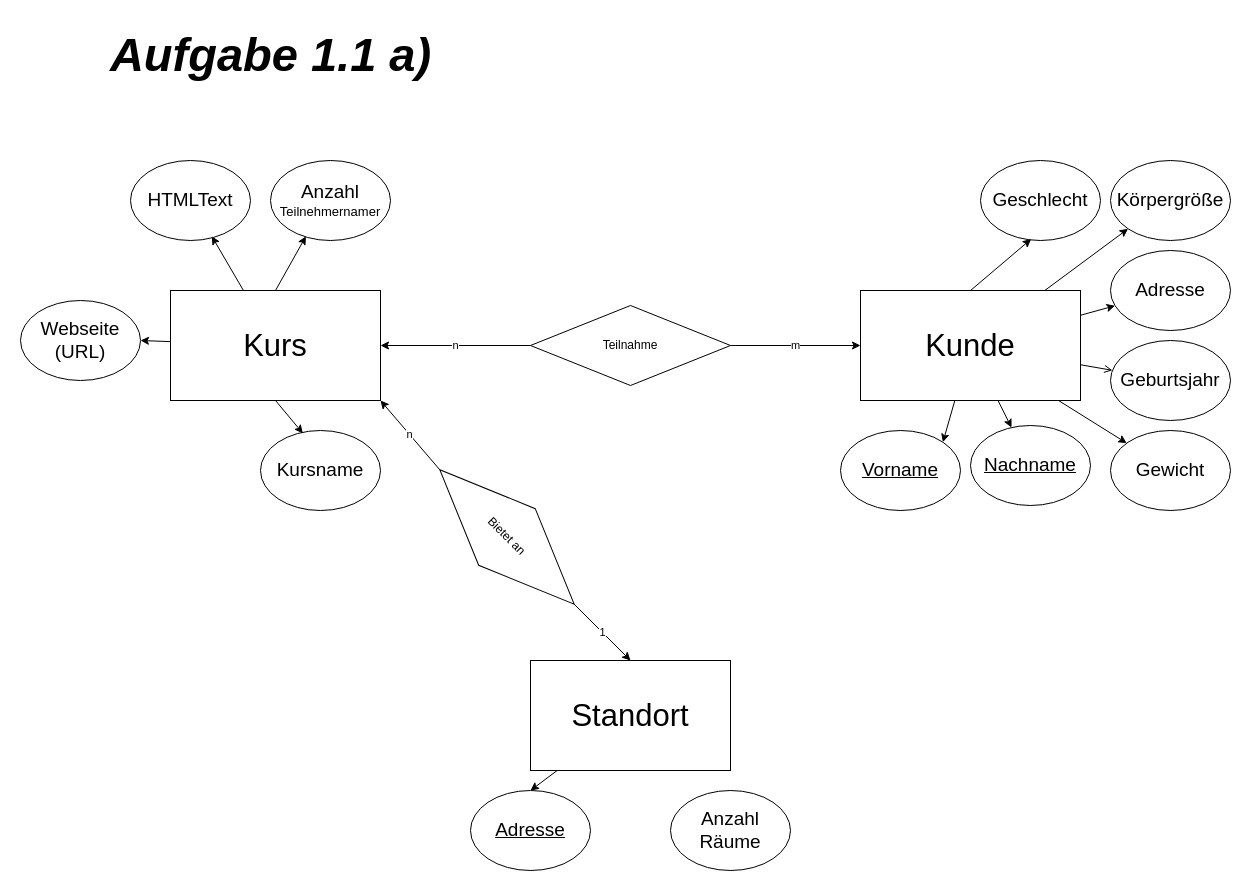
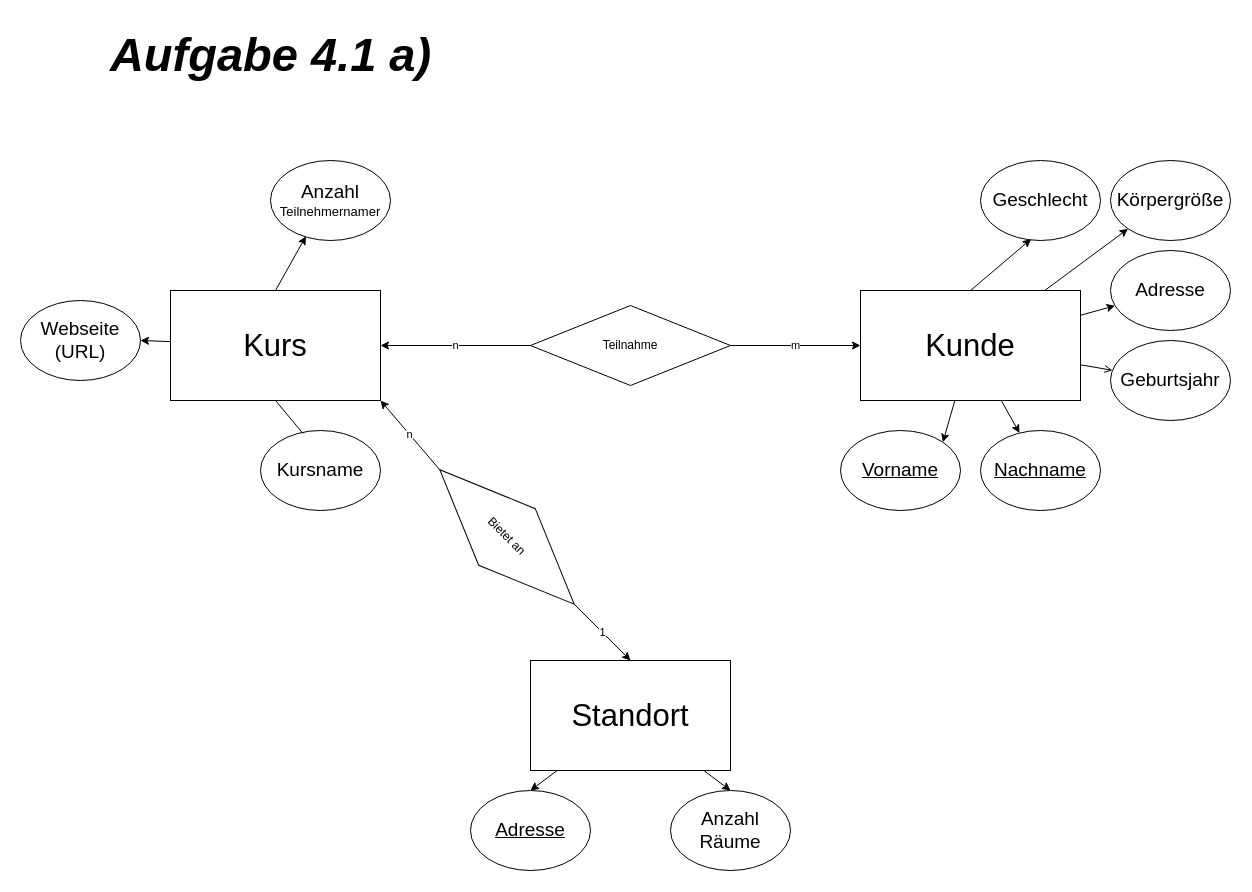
node "Aufgabe 1.1 a)": label "Aufgabe 1.1 a)" -> "Aufgabe 4.1 a)"
node "HTMLText": removed
edge "Kurs" -> "HTMLText": removed
edge "Kunde" -> "Gewicht": removed
edge "Kurs" -> "Kursname": arrowhead classic -> none
node "Nachname": moved (1031, 466) -> (1041, 471)
node "Gewicht": removed
edge "Standort" -> "Anzahl Räume": added
